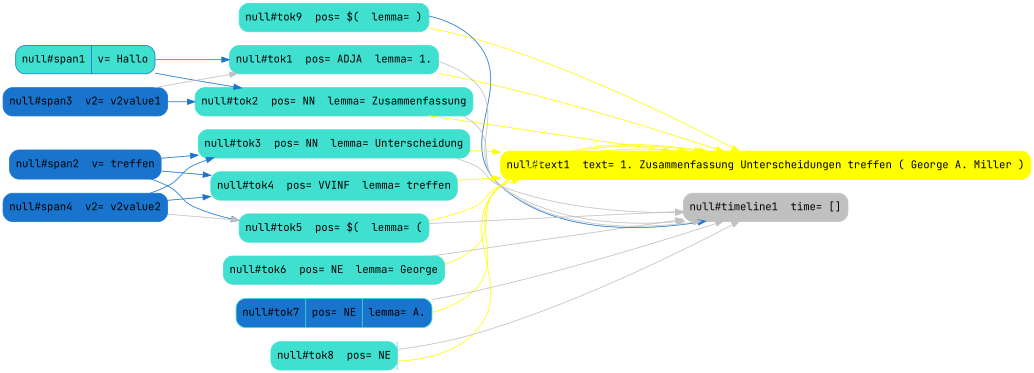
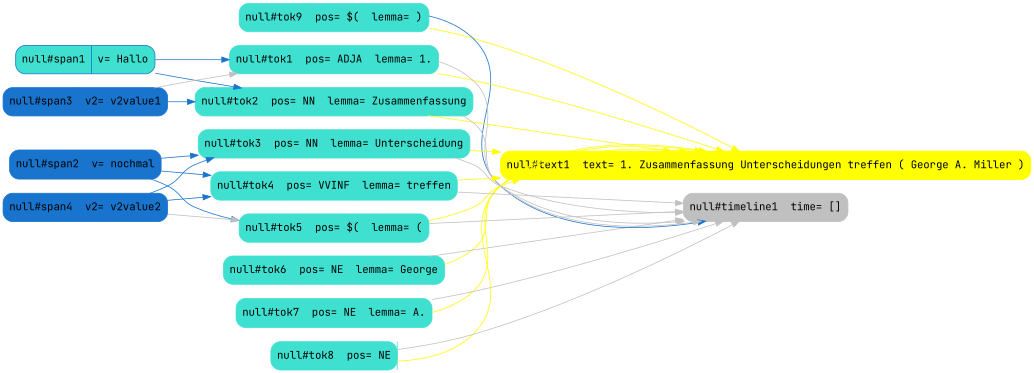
node "null#span2": text "v= treffen" -> "v= nochmal"
edge "null#tok4" -> "null#timeline1": added
node "null#tok7": fillcolor dodgerblue3 -> turquoise
